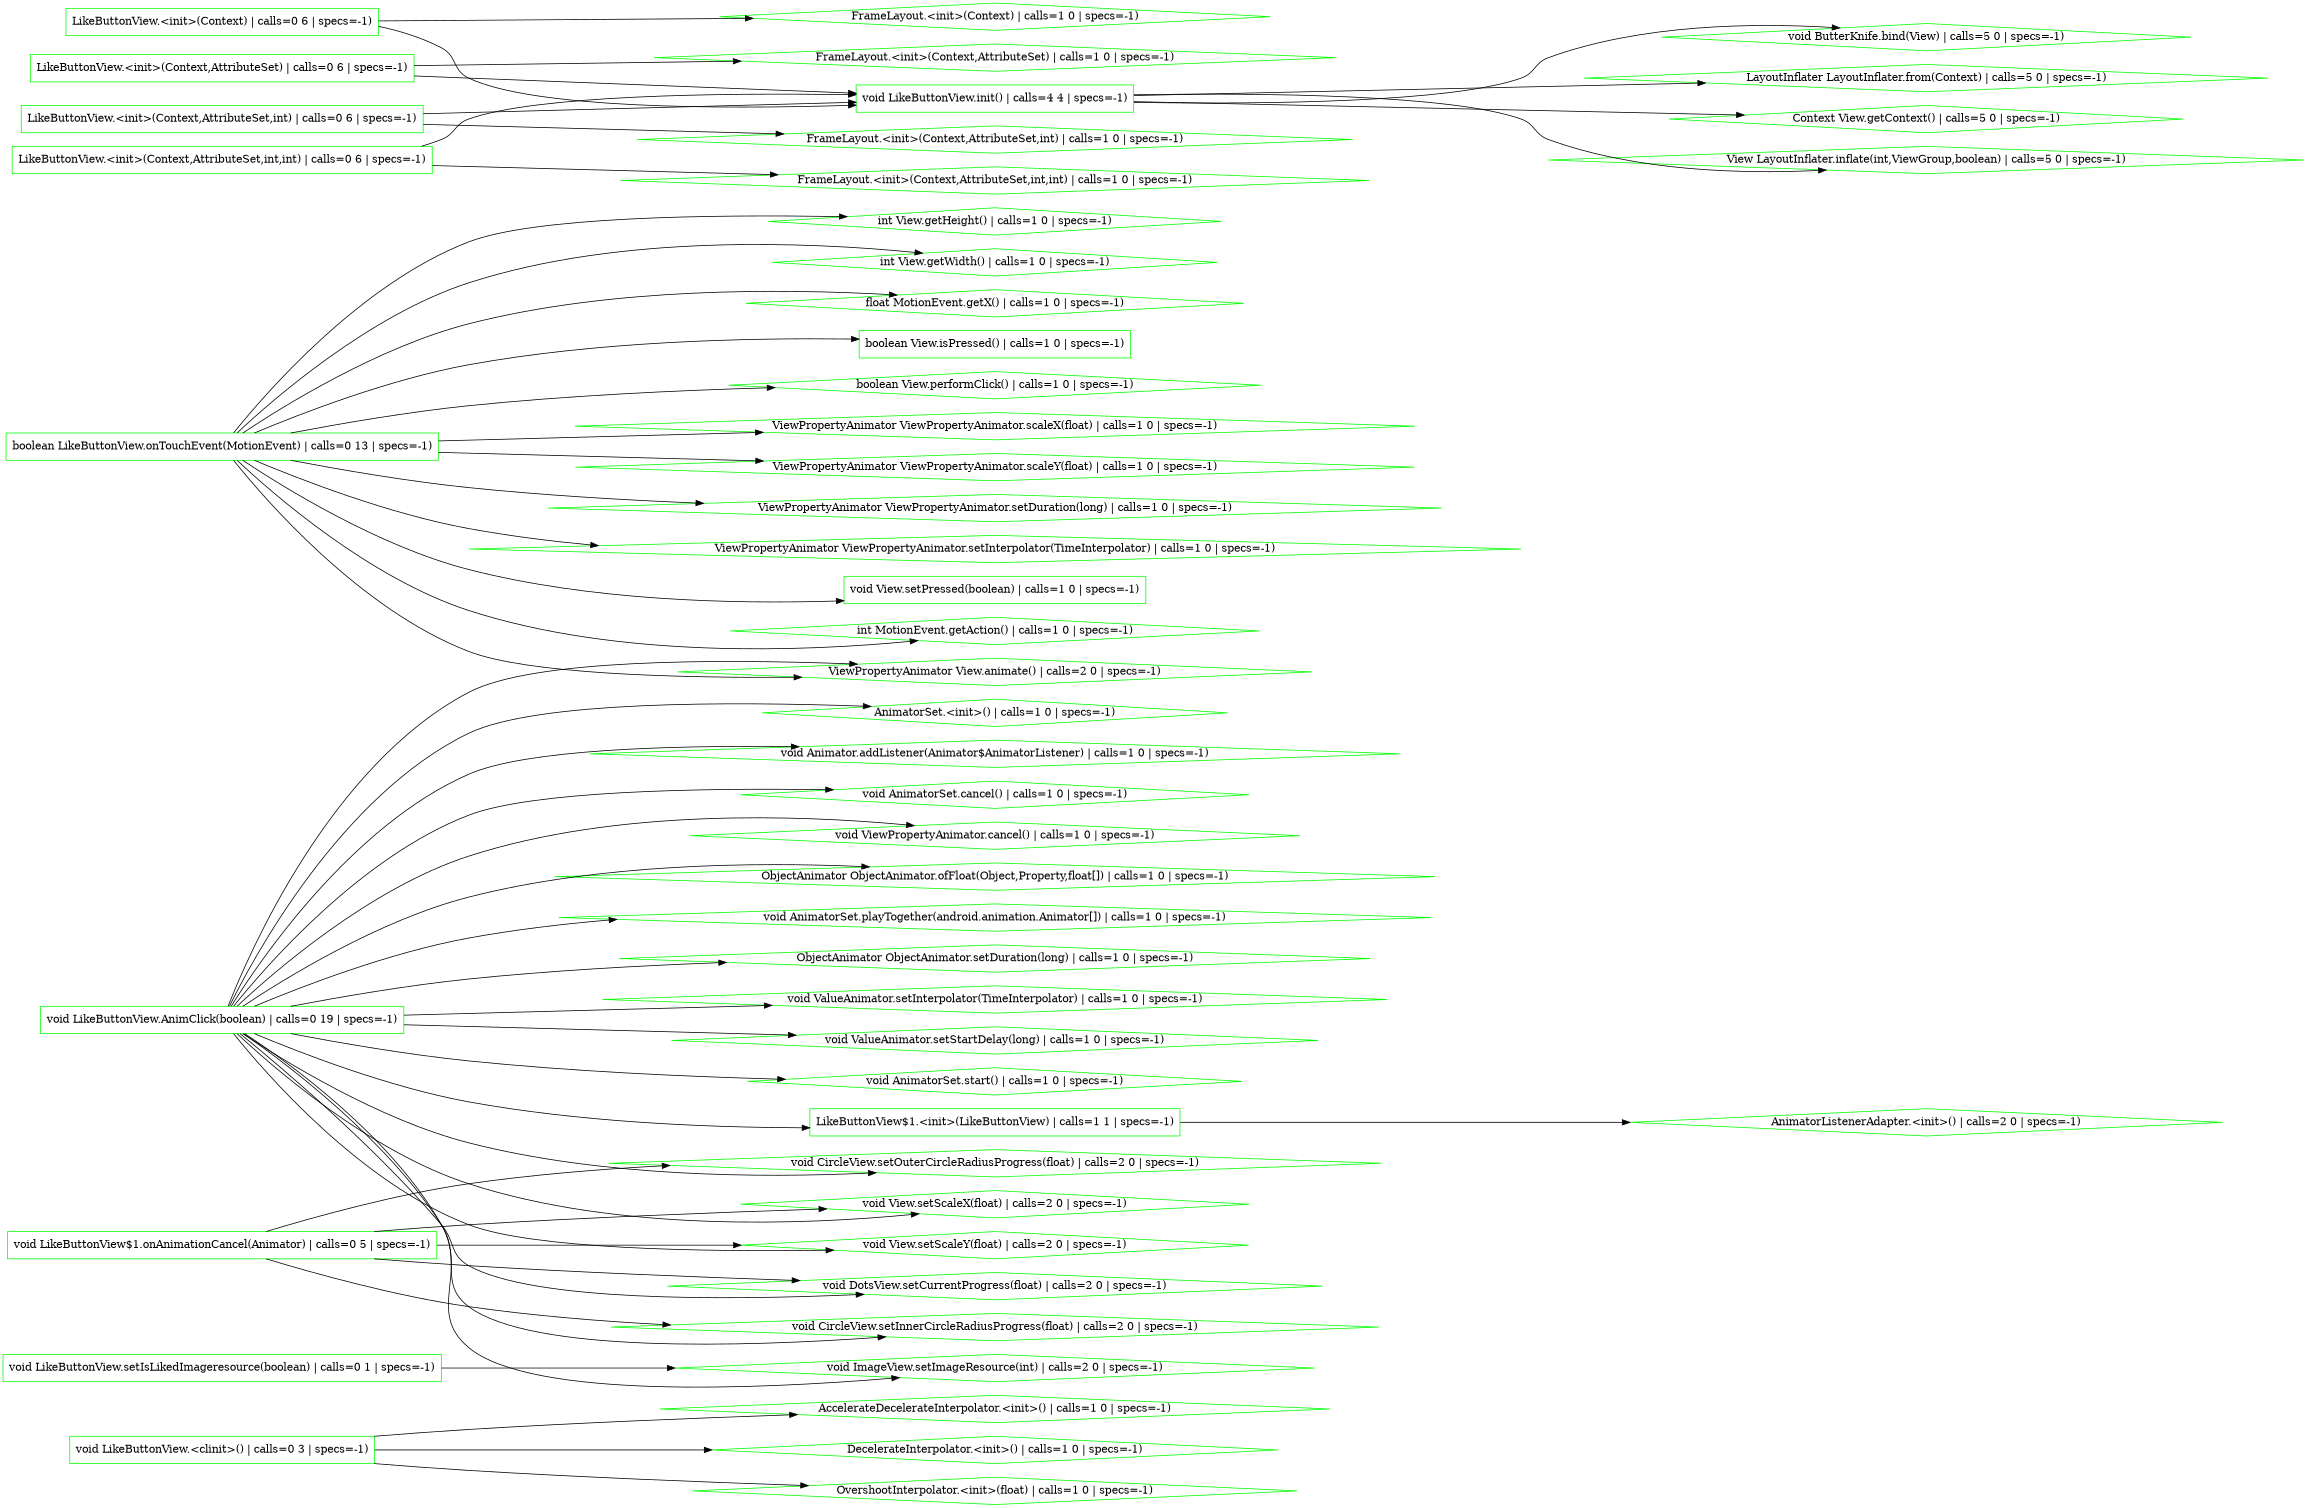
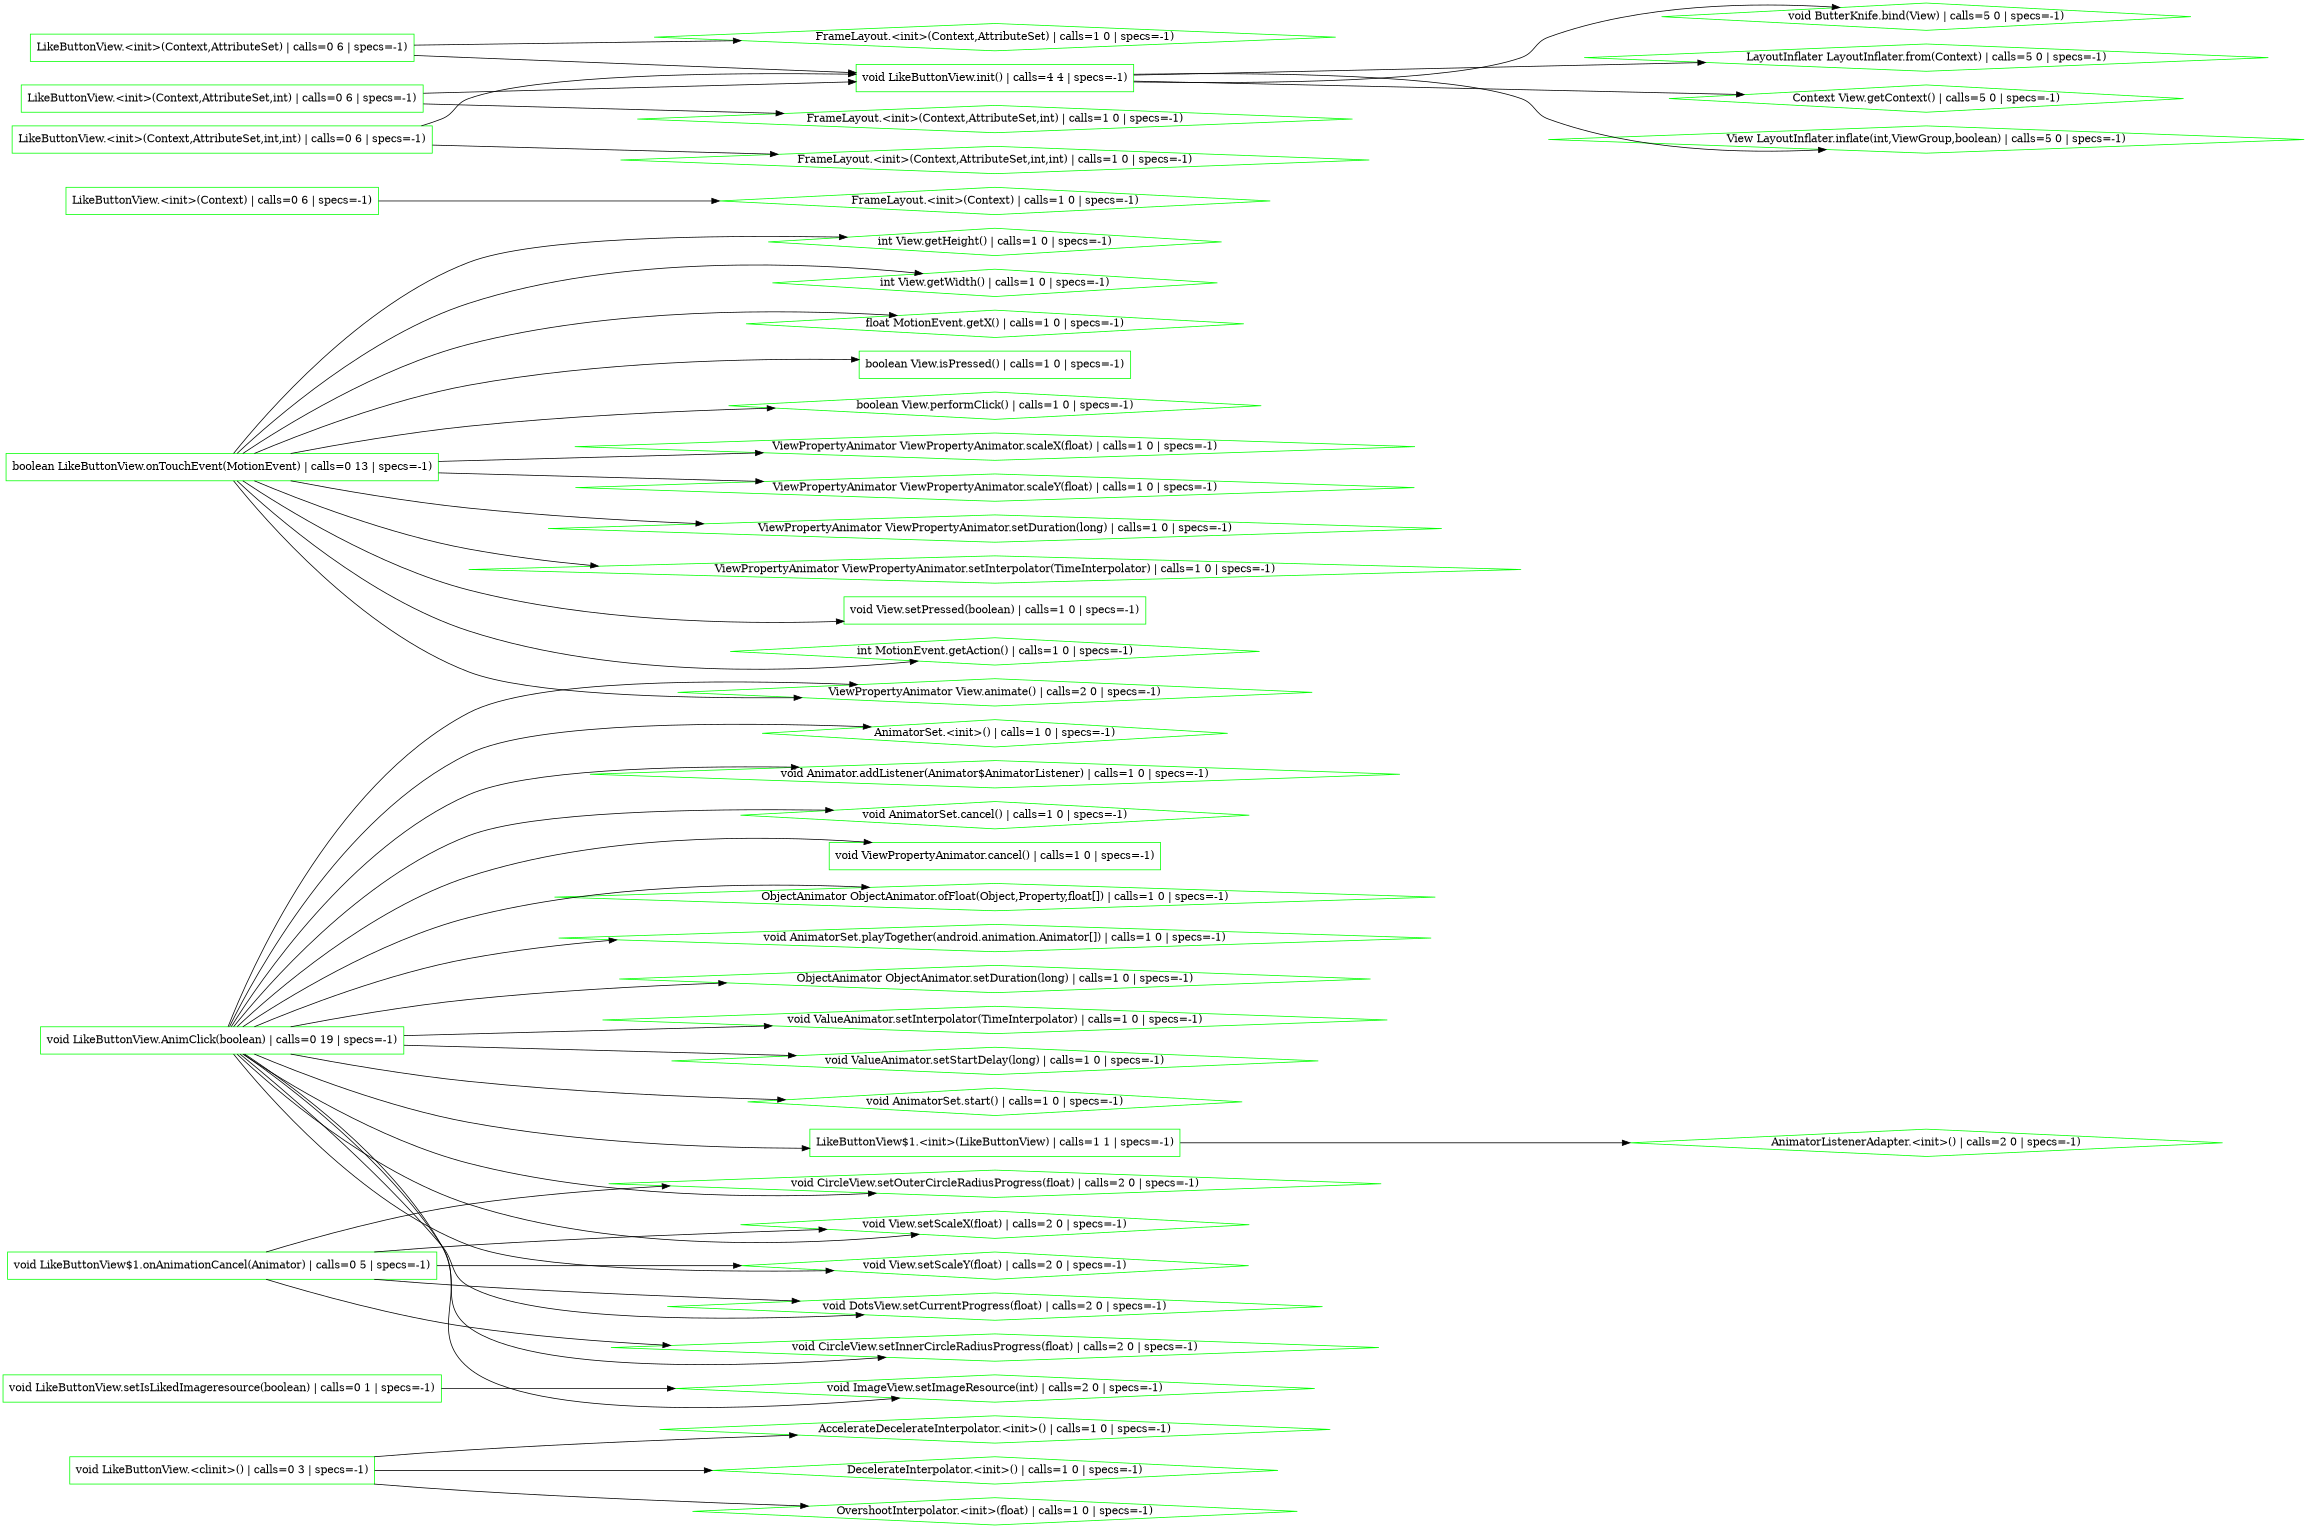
edge "LikeButtonView.<init>(Context) | calls=0 6 | specs=-1)" -> "void LikeButtonView.init() | calls=4 4 | specs=-1)": removed
node "void ViewPropertyAnimator.cancel() | calls=1 0 | specs=-1)": shape diamond -> box
